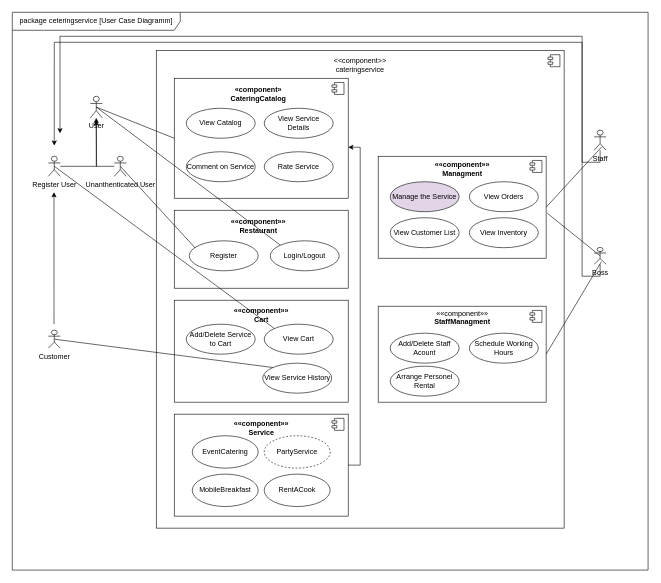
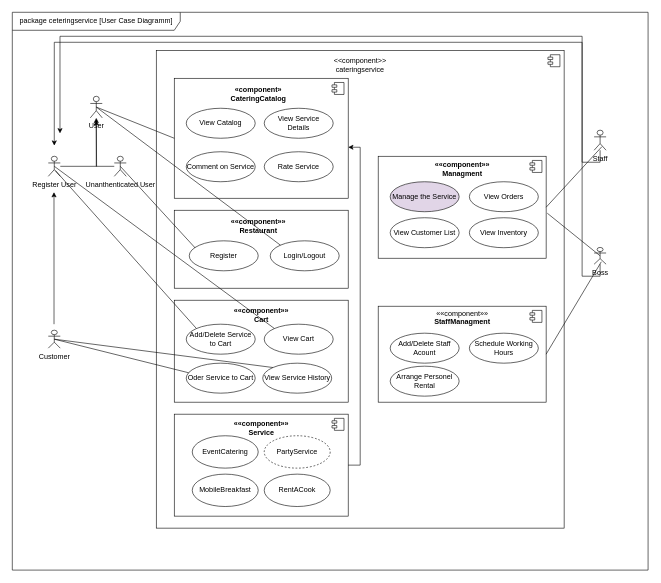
edge "Register User" -- "Add/Delete Service to Cart": added
edge "Customer" -- "Oder Service to Cart": added
node "Oder Service to Cart": added
